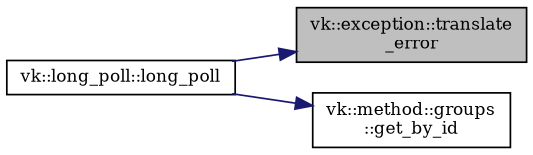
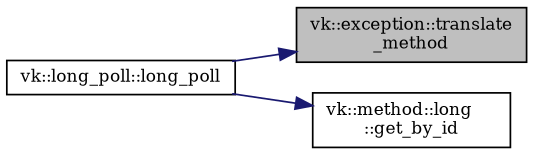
node "vk::exception::translate _error": label "vk::exception::translate _error" -> "vk::exception::translate _method"
node "vk::method::groups ::get_by_id": label "vk::method::groups ::get_by_id" -> "vk::method::long ::get_by_id"
